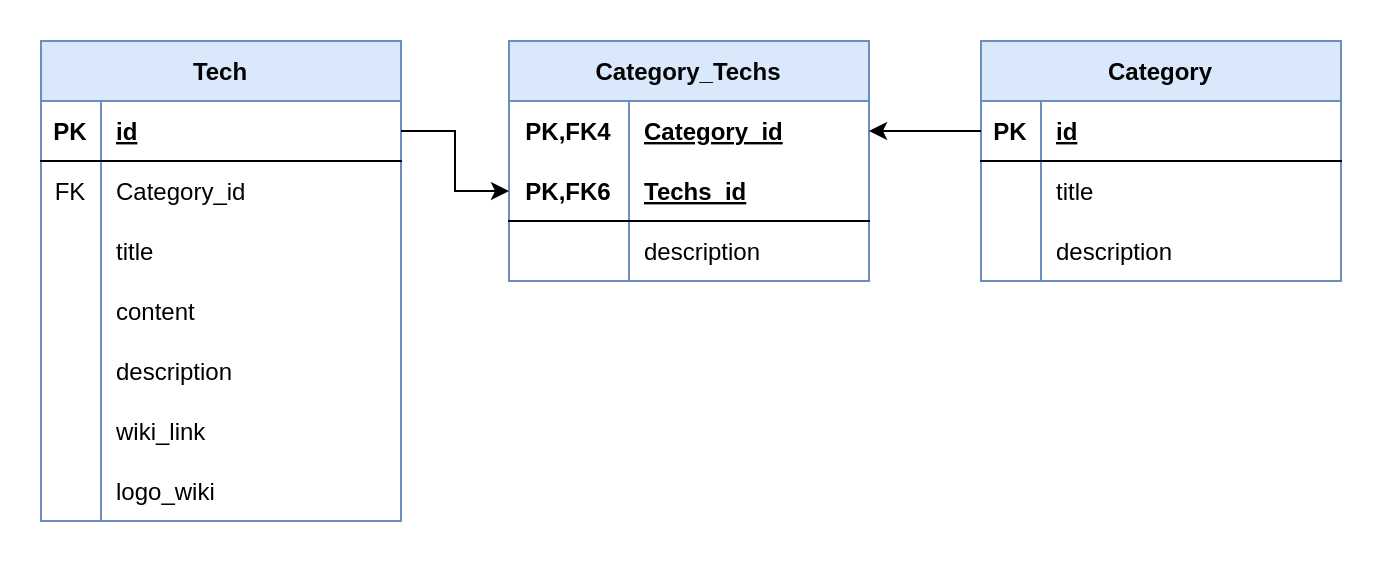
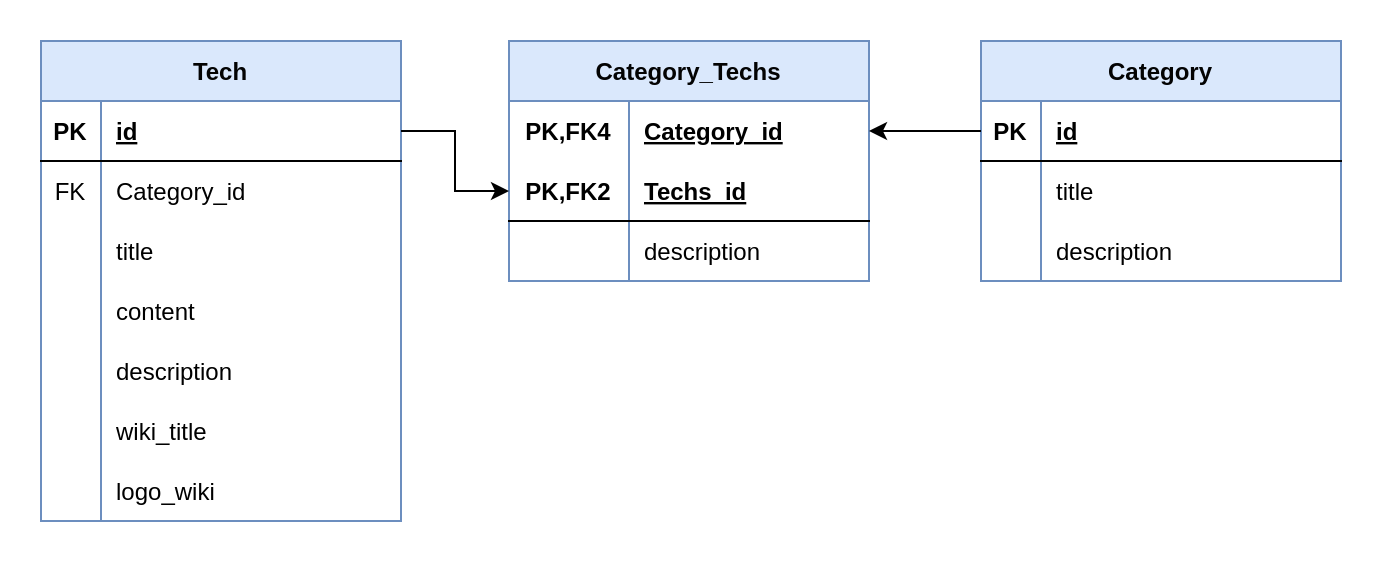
node "PK,FK6": label "PK,FK6" -> "PK,FK2"
node "wiki_link": label "wiki_link" -> "wiki_title"
